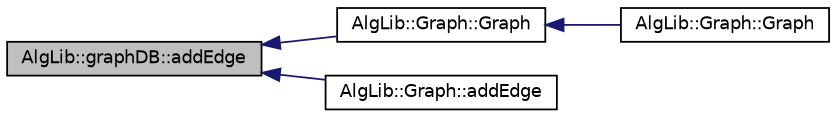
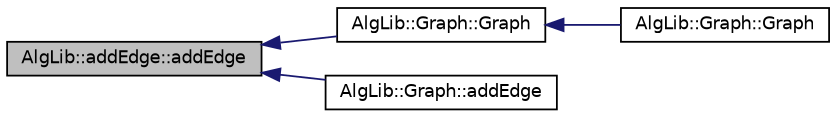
node "AlgLib::graphDB::addEdge": label "AlgLib::graphDB::addEdge" -> "AlgLib::addEdge::addEdge"
